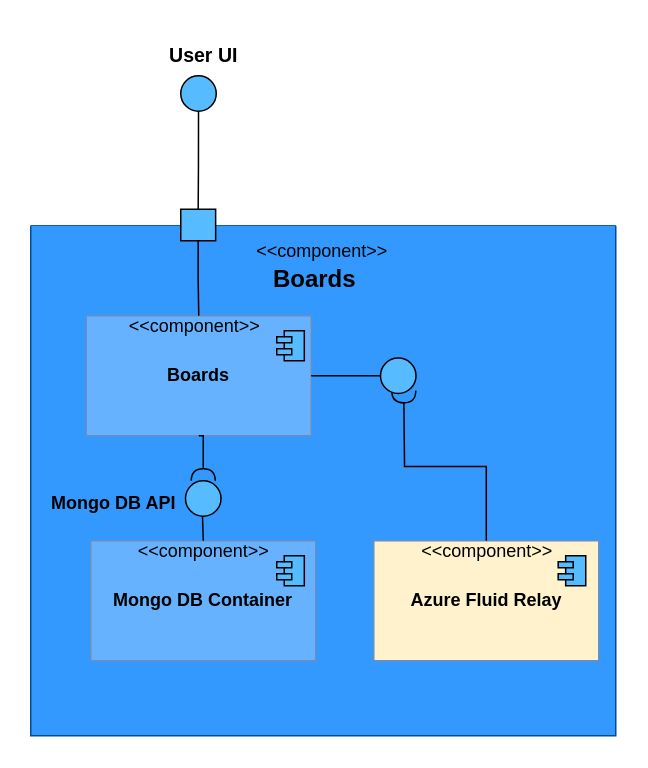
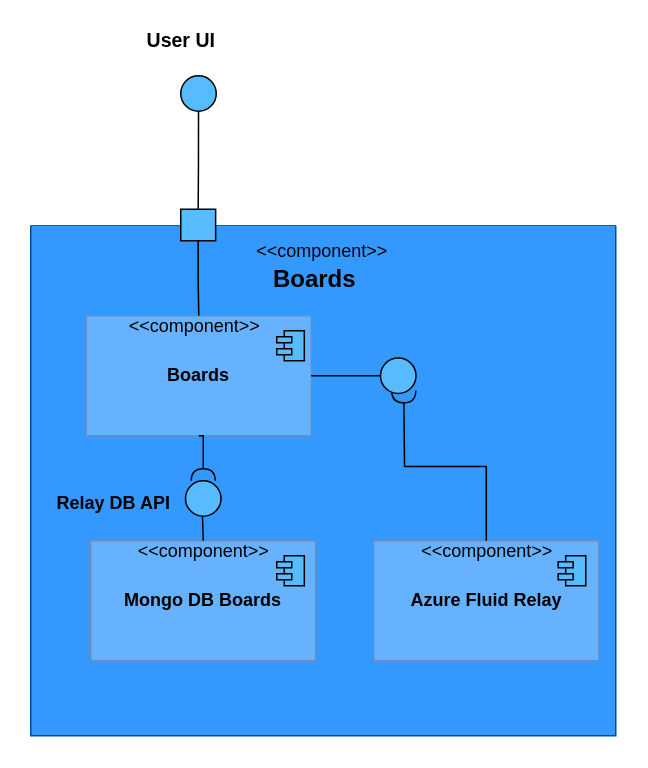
node "User UI": moved (203, 53) -> (181, 38)
node "Mongo DB API": label "Mongo DB API" -> "Relay DB API"
node "Mongo DB Container": label "Mongo DB Container" -> "Mongo DB Boards"
node "Azure Fluid Relay": fillcolor #fff2cc -> #66b2ff
